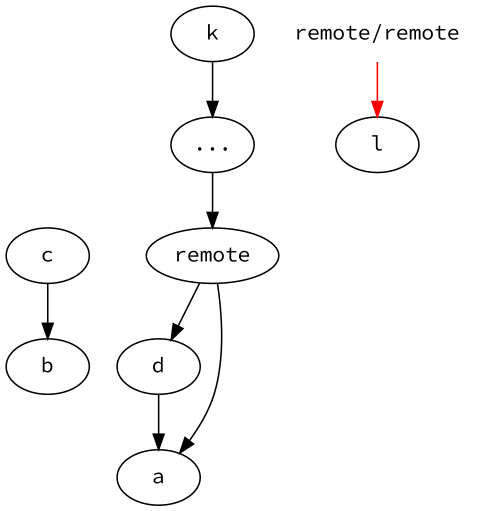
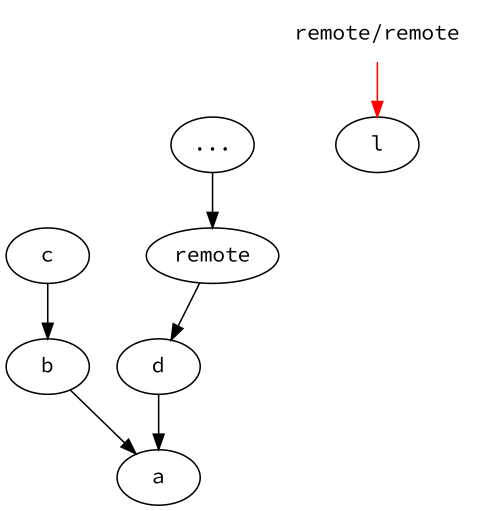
node "k": removed
edge "remote" -> "a": now "b" -> "a"
